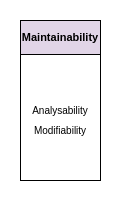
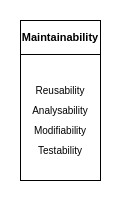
node "Maintainability": fillcolor #e1d5e7 -> #ffffff
node "Reusability": added
node "Testability": added
